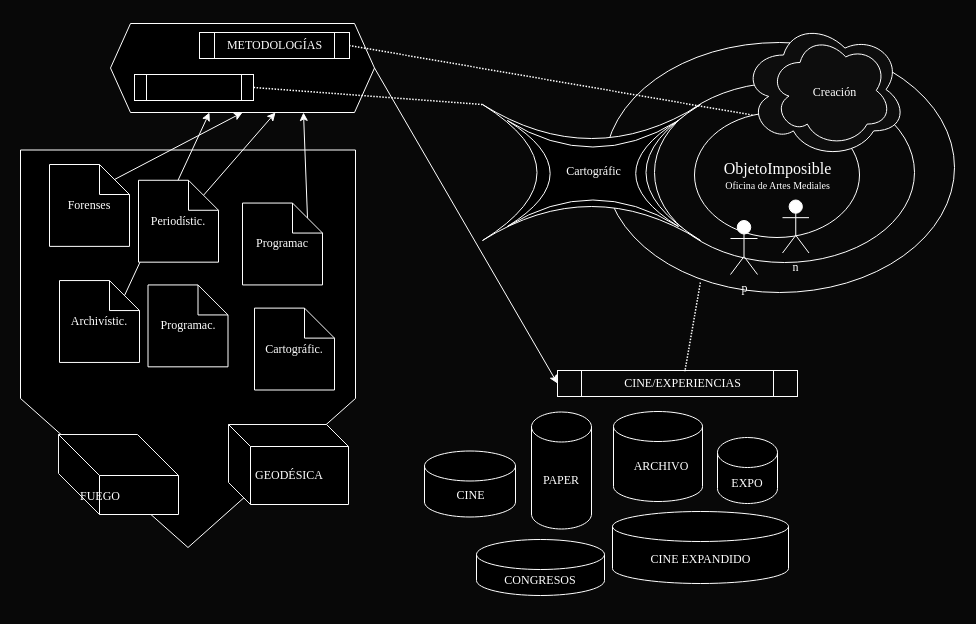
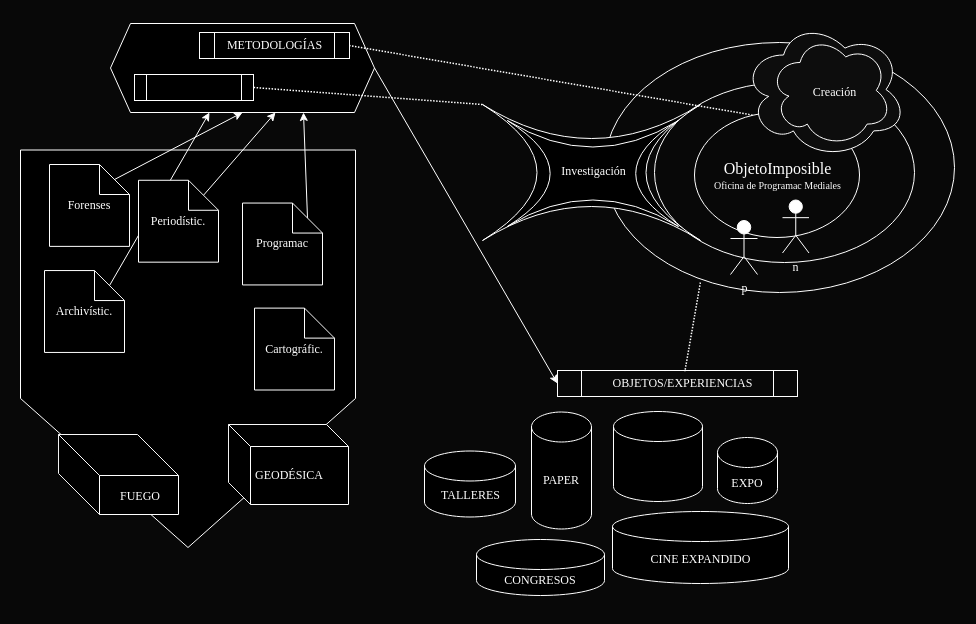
node "Cartográfic": label "Cartográfic" -> "Investigación"
node "ObjetoImposible Oficina de Artes Mediales": label "ObjetoImposible Oficina de Artes Mediales" -> "ObjetoImposible Oficina de Programac Mediales"
node "Archivístic.": moved (100, 322) -> (85, 312)
node "Programac.": removed
node "CINE/EXPERIENCIAS": label "CINE/EXPERIENCIAS" -> "OBJETOS/EXPERIENCIAS"
node "ARCHIVO": removed
node "FUEGO": moved (101, 496) -> (141, 496)
node "CINE": label "CINE" -> "TALLERES"
